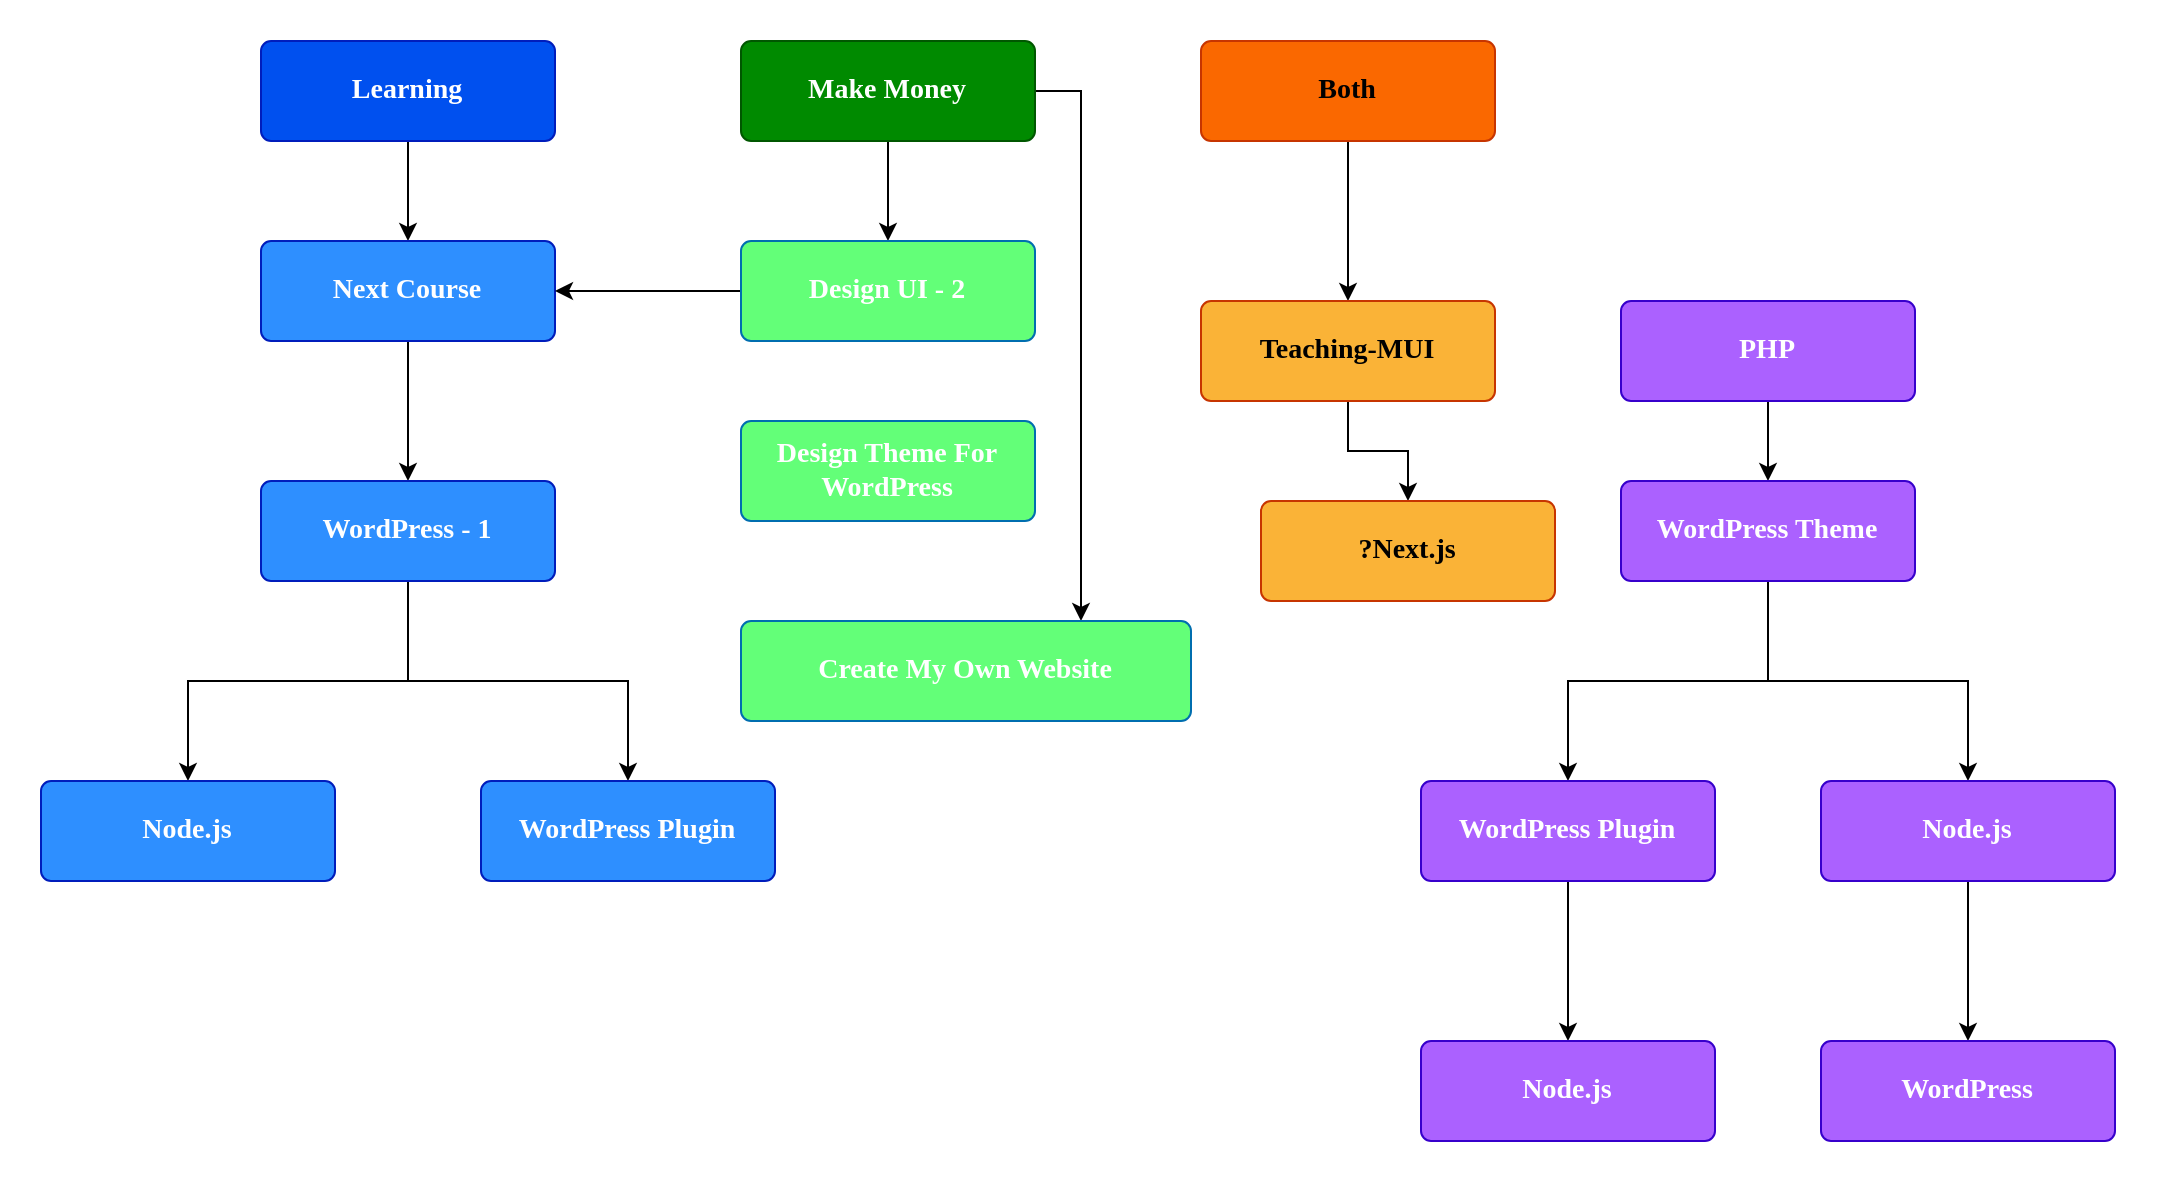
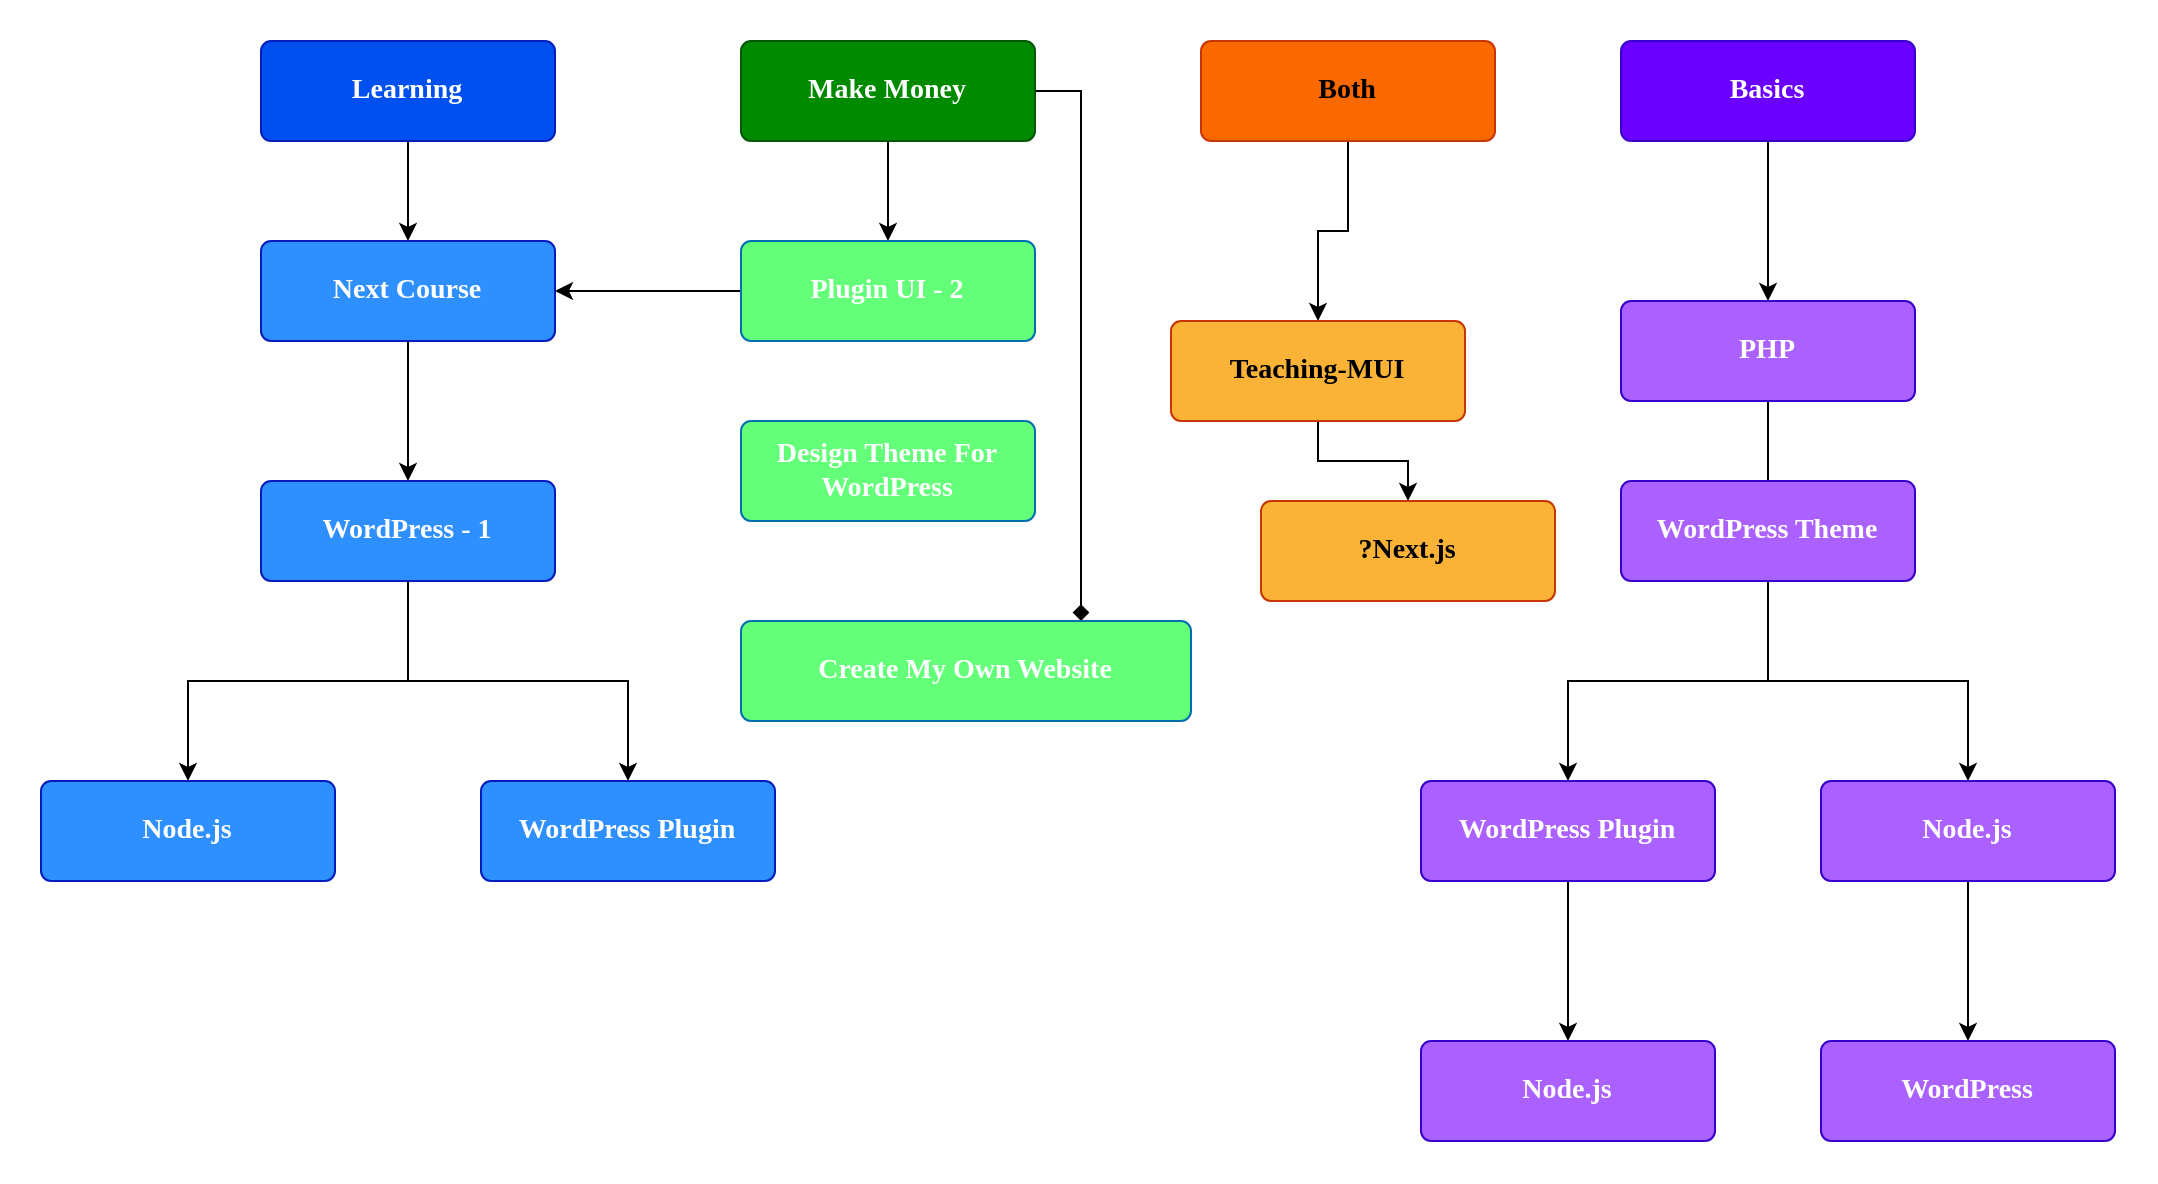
node "Basics": added
edge "Basics" -> "PHP": added
node "Design UI - 2": label "Design UI - 2" -> "Plugin UI - 2"
node "Teaching-MUI": moved (1348, 351) -> (1318, 371)
edge "PHP" -> "WordPress Theme": arrowhead classic -> none
edge "Make Money" -> "Create My Own Website": arrowhead classic -> diamond
